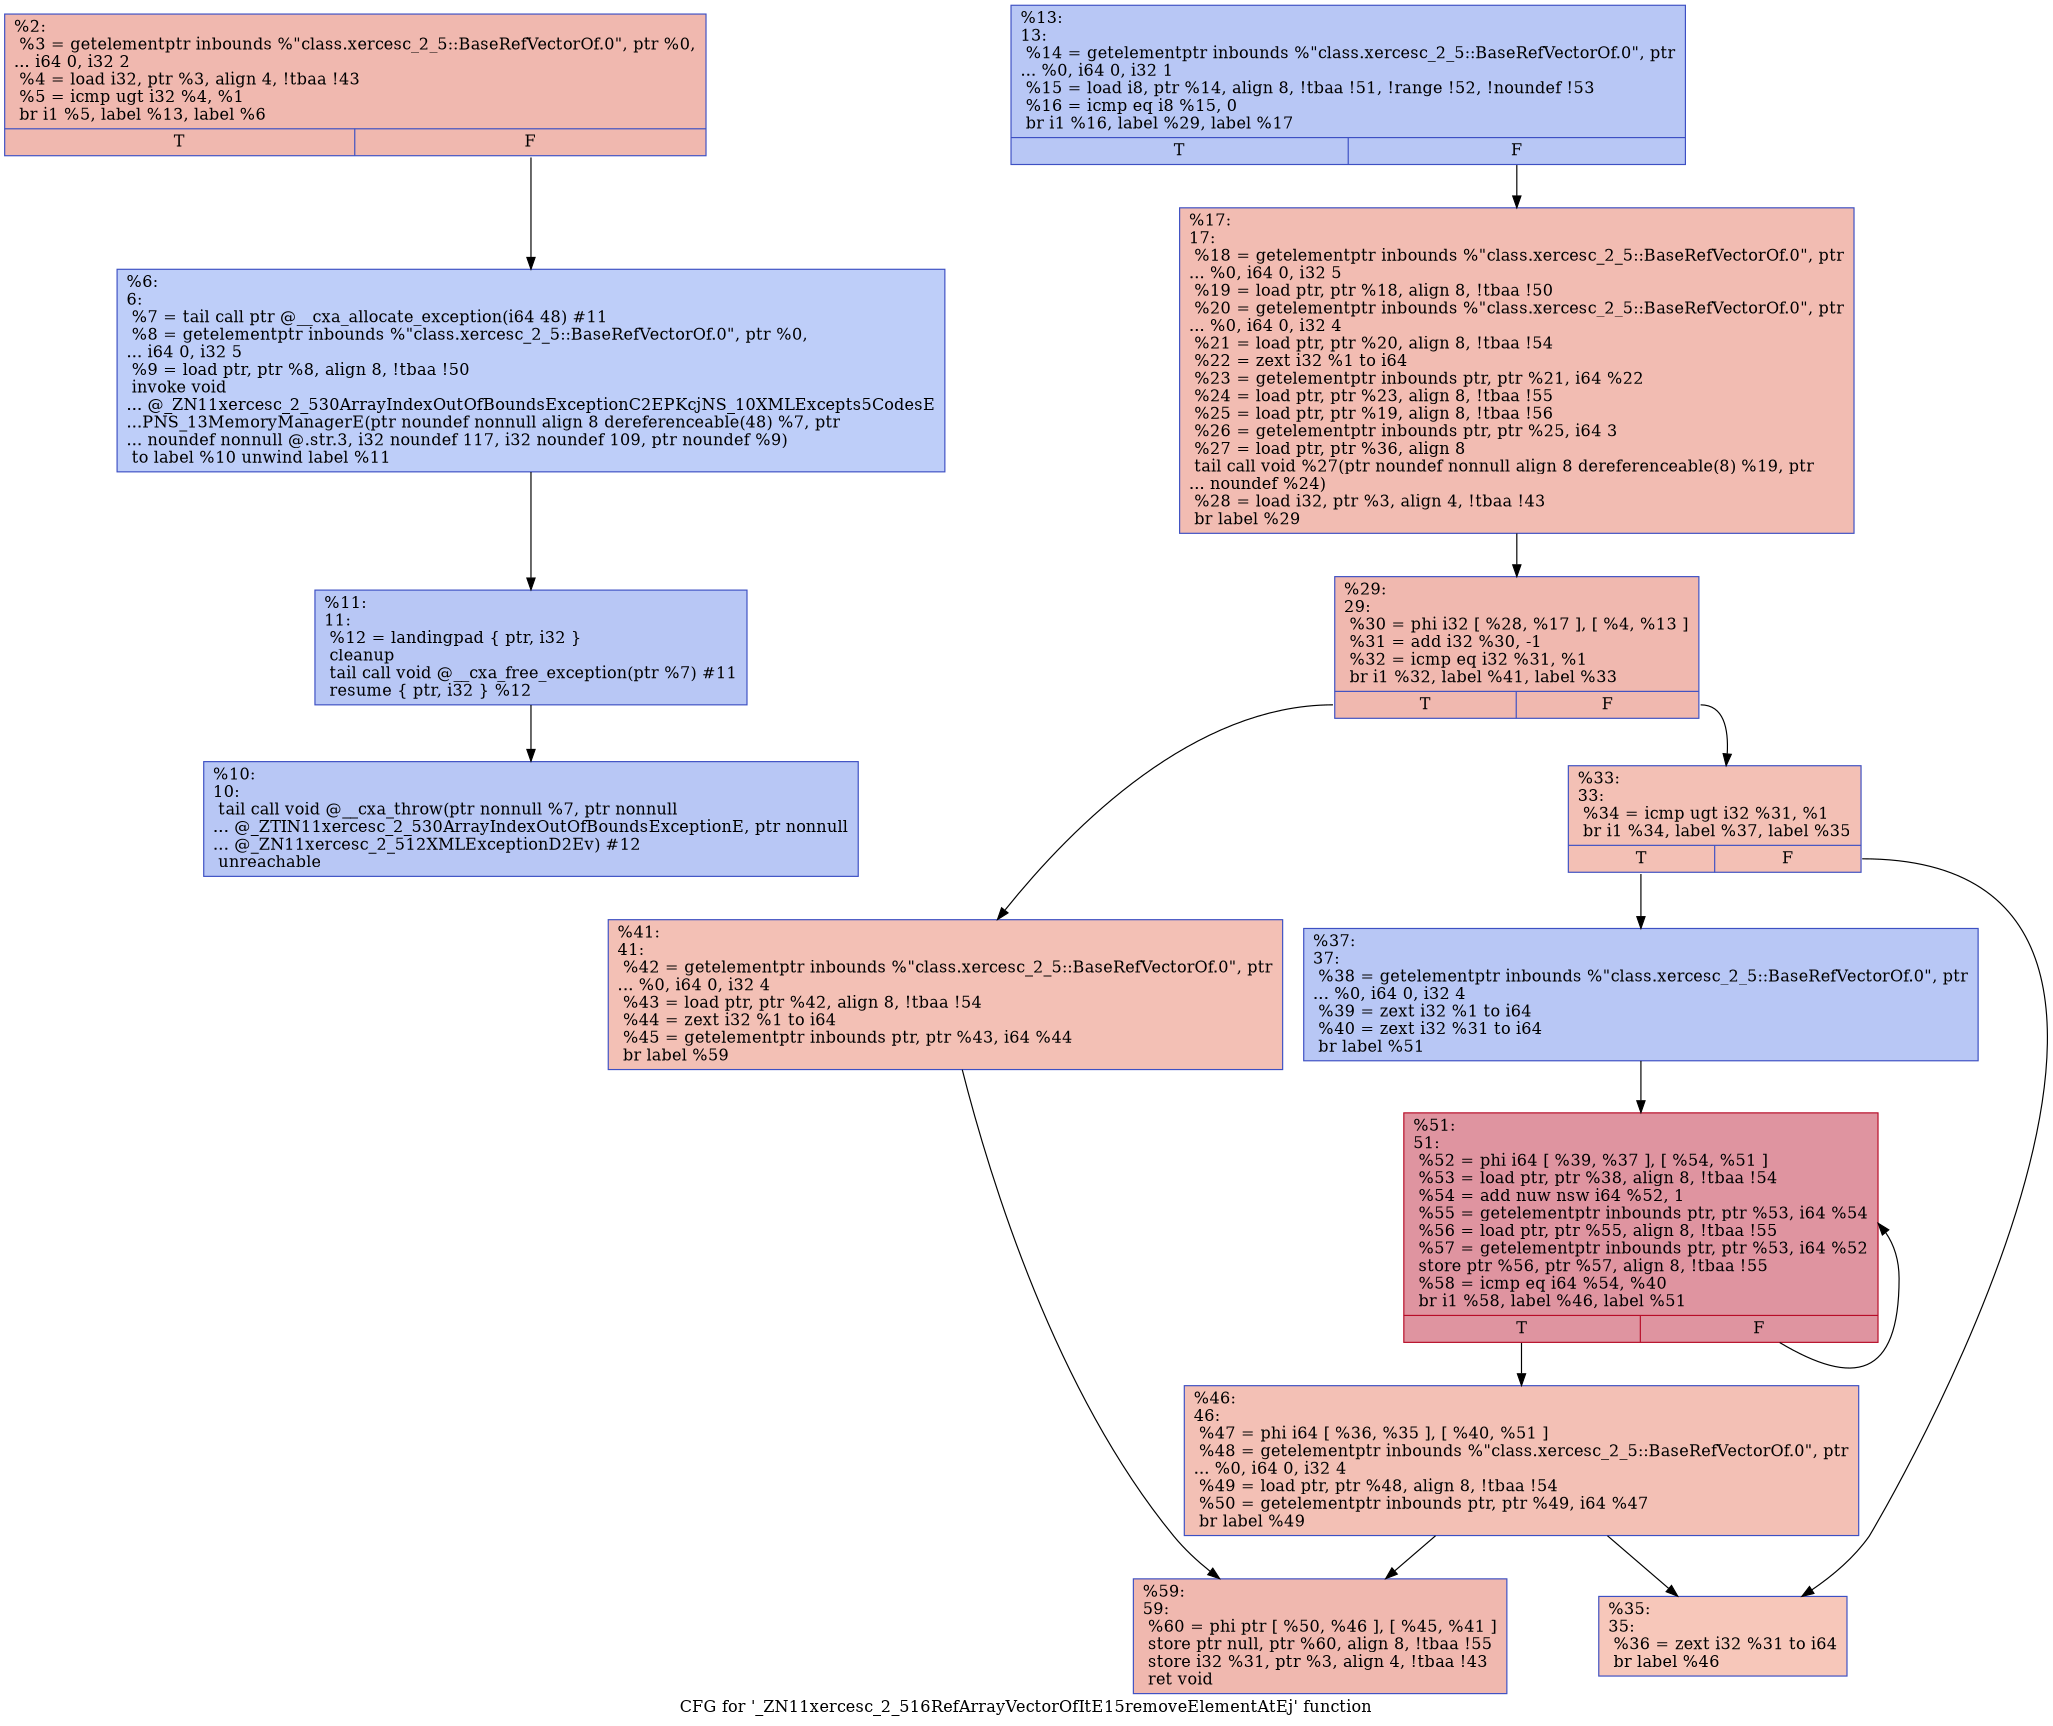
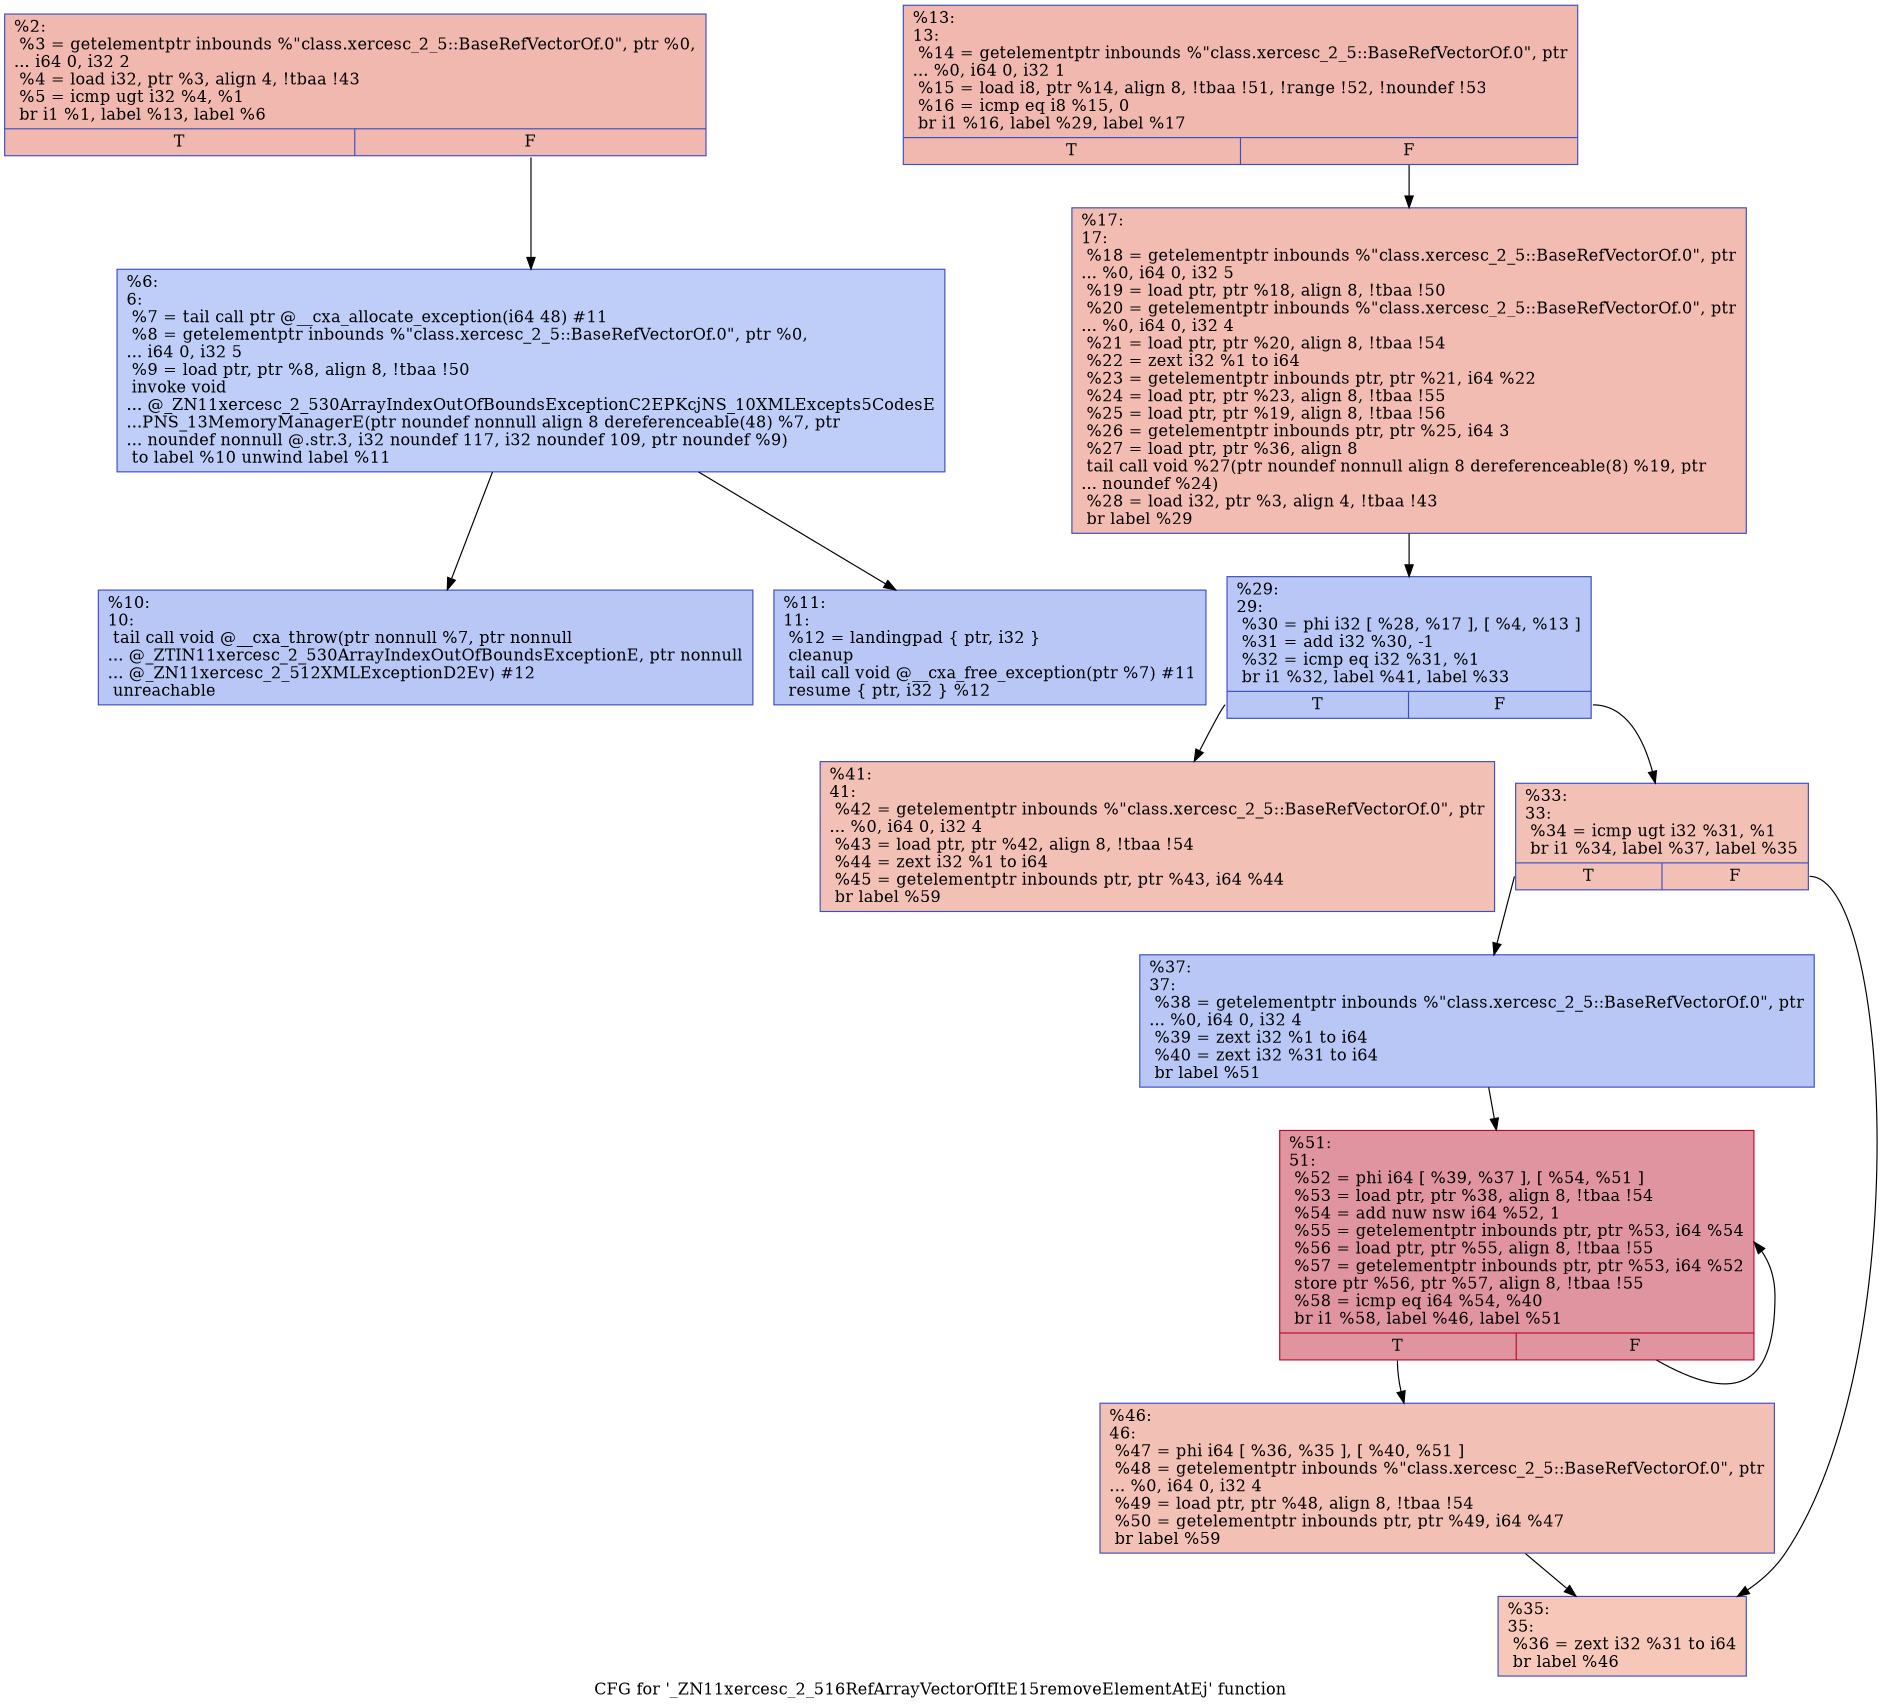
node "%13:": fillcolor #5f7fe870 -> #dc5d4a70
node "%2:": text "br i1 %5, label %13, label %6" -> "br i1 %1, label %13, label %6"
node "%29:": fillcolor #dc5d4a70 -> #5f7fe870
edge "%11:" -> "%10:": now "%6:" -> "%10:"
node "%46:": text "br label %49" -> "br label %59"
node "%59:": removed
